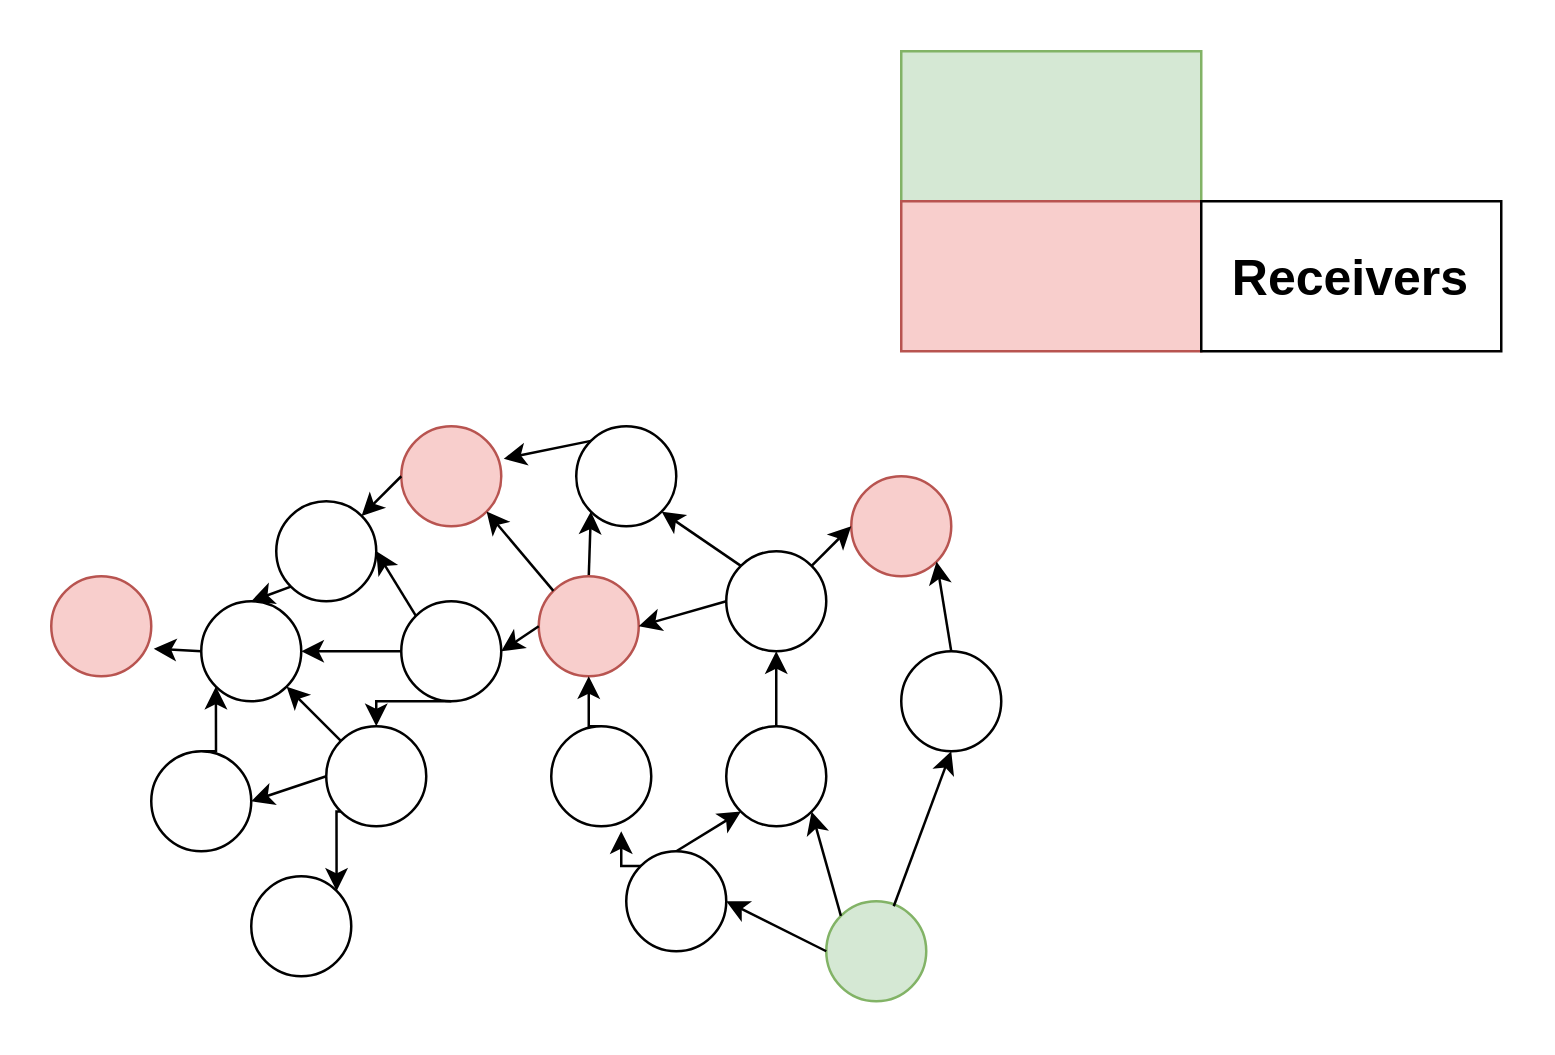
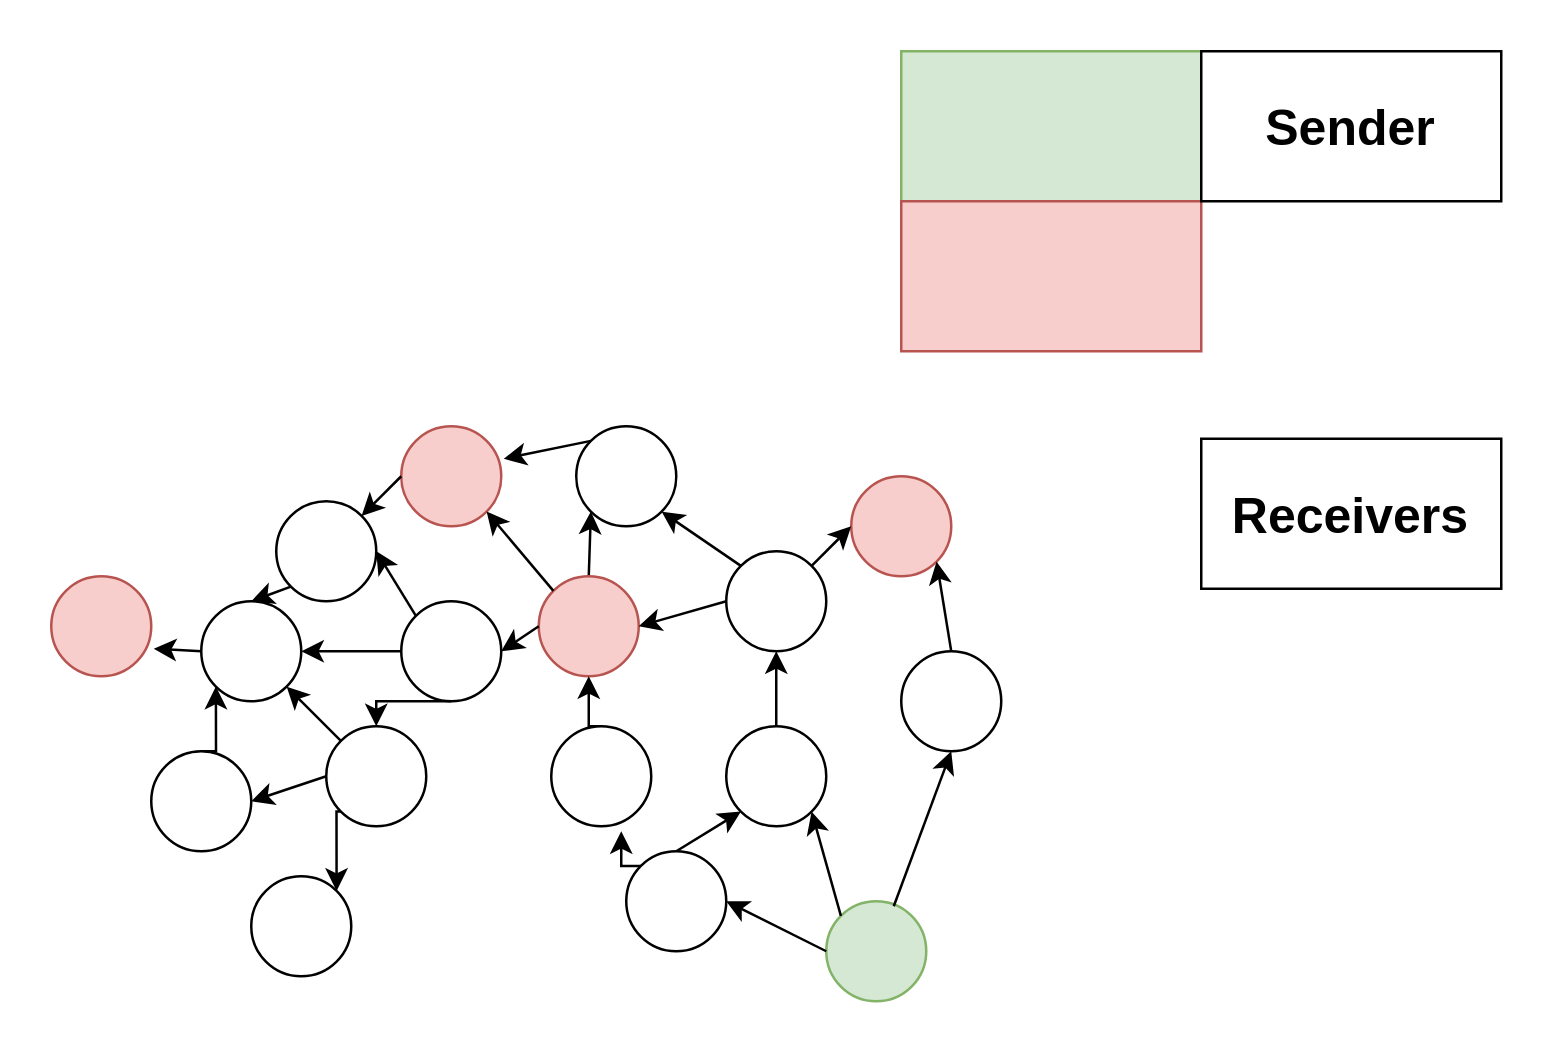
node "Sender": added
node "Receivers": moved (1351, 276) -> (1351, 514)
